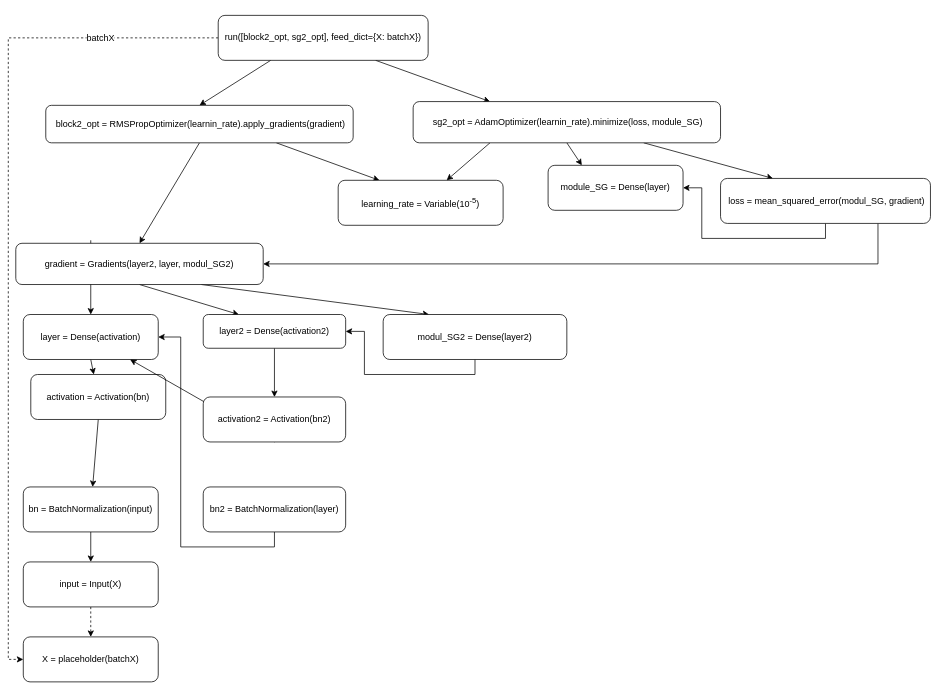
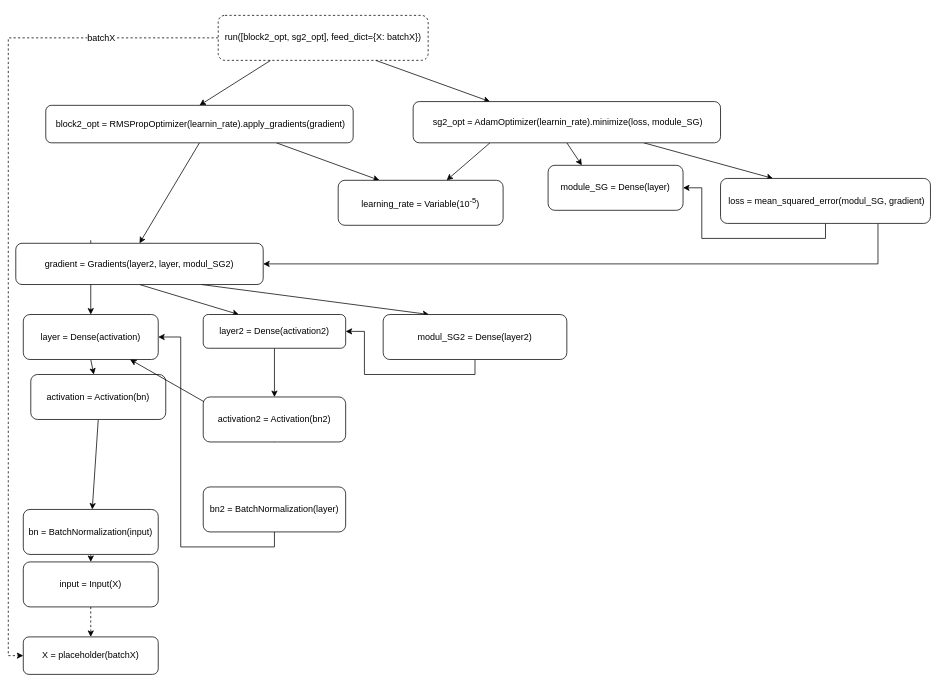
node "run([block2_opt, sg2_opt], feed_dict={X: batchX})": style solid -> dashed
node "bn = BatchNormalization(input)": moved (90, 510) -> (90, 532)
node "X = placeholder(batchX)": size 135x45 -> 135x38
